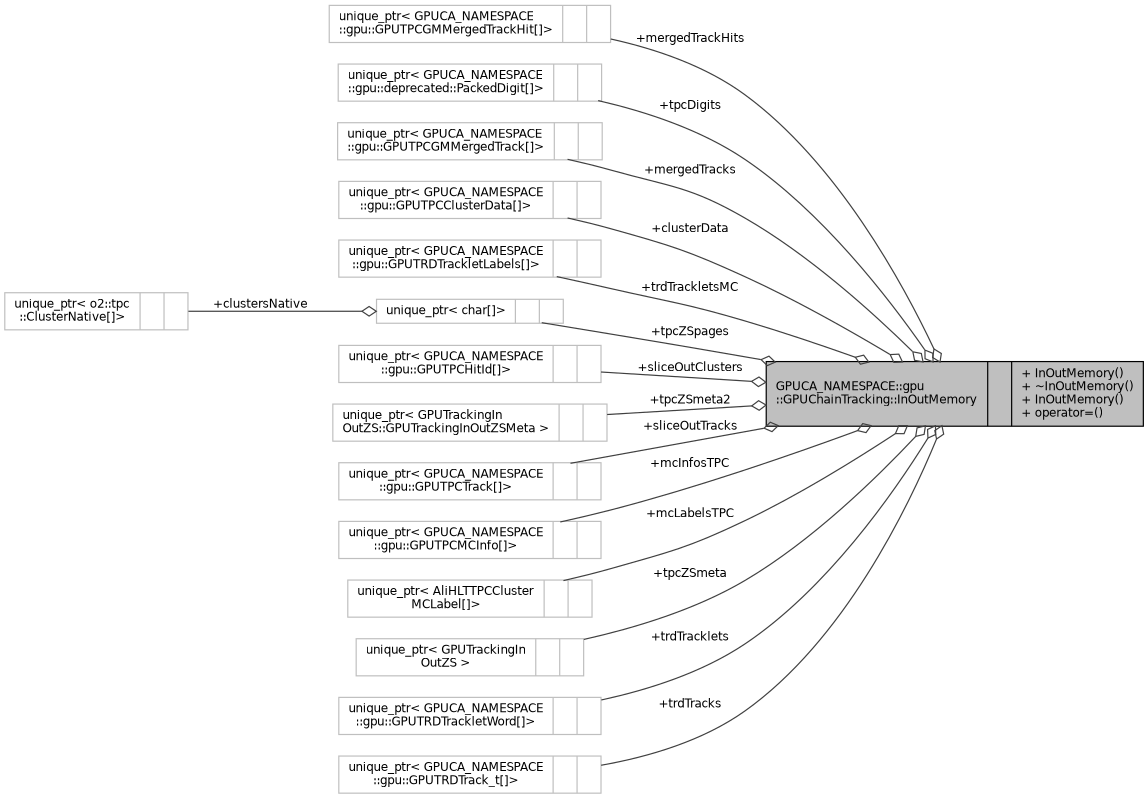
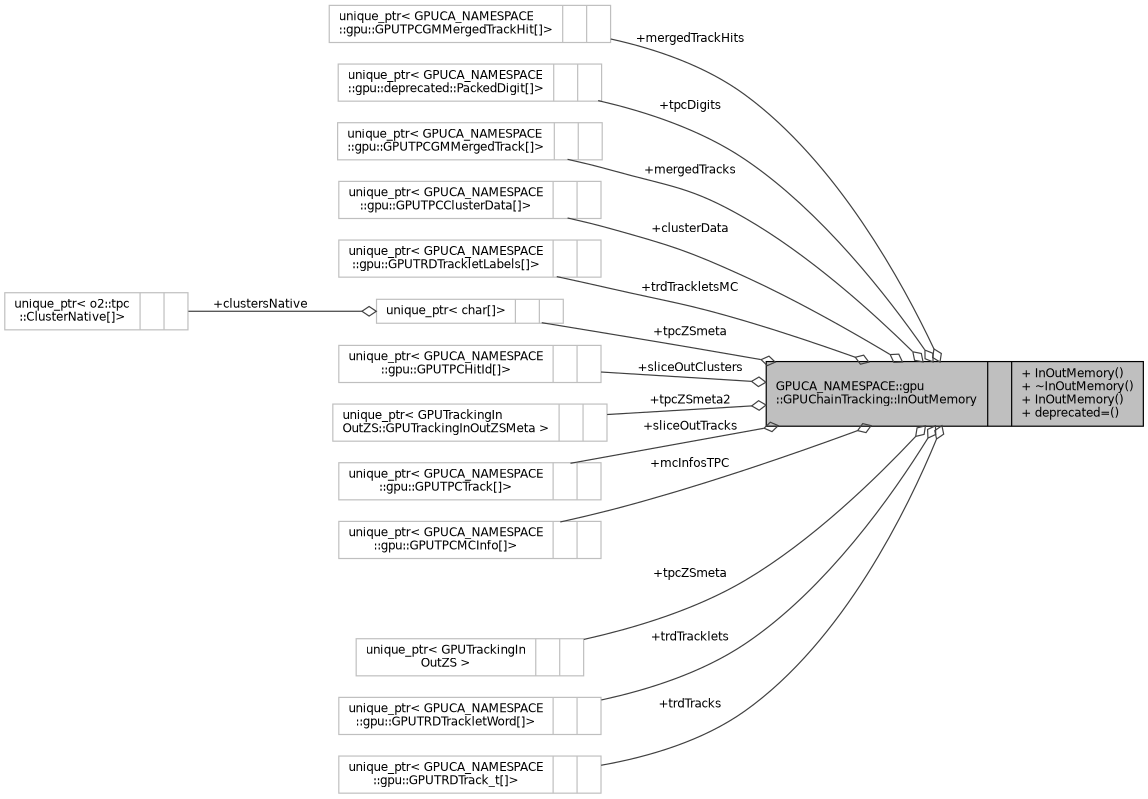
edge "unique_ptr< char[]>" -> "GPUCA_NAMESPACE::gpu": label " +tpcZSpages" -> " +tpcZSmeta"
node "GPUCA_NAMESPACE::gpu": text "+ operator=()" -> "+ deprecated=()"
node "unique_ptr< AliHLTTPCCluster": removed
